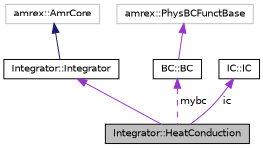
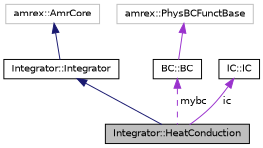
edge "Integrator::HeatConduction" -> "Integrator::Integrator": color darkorchid3 -> midnightblue
